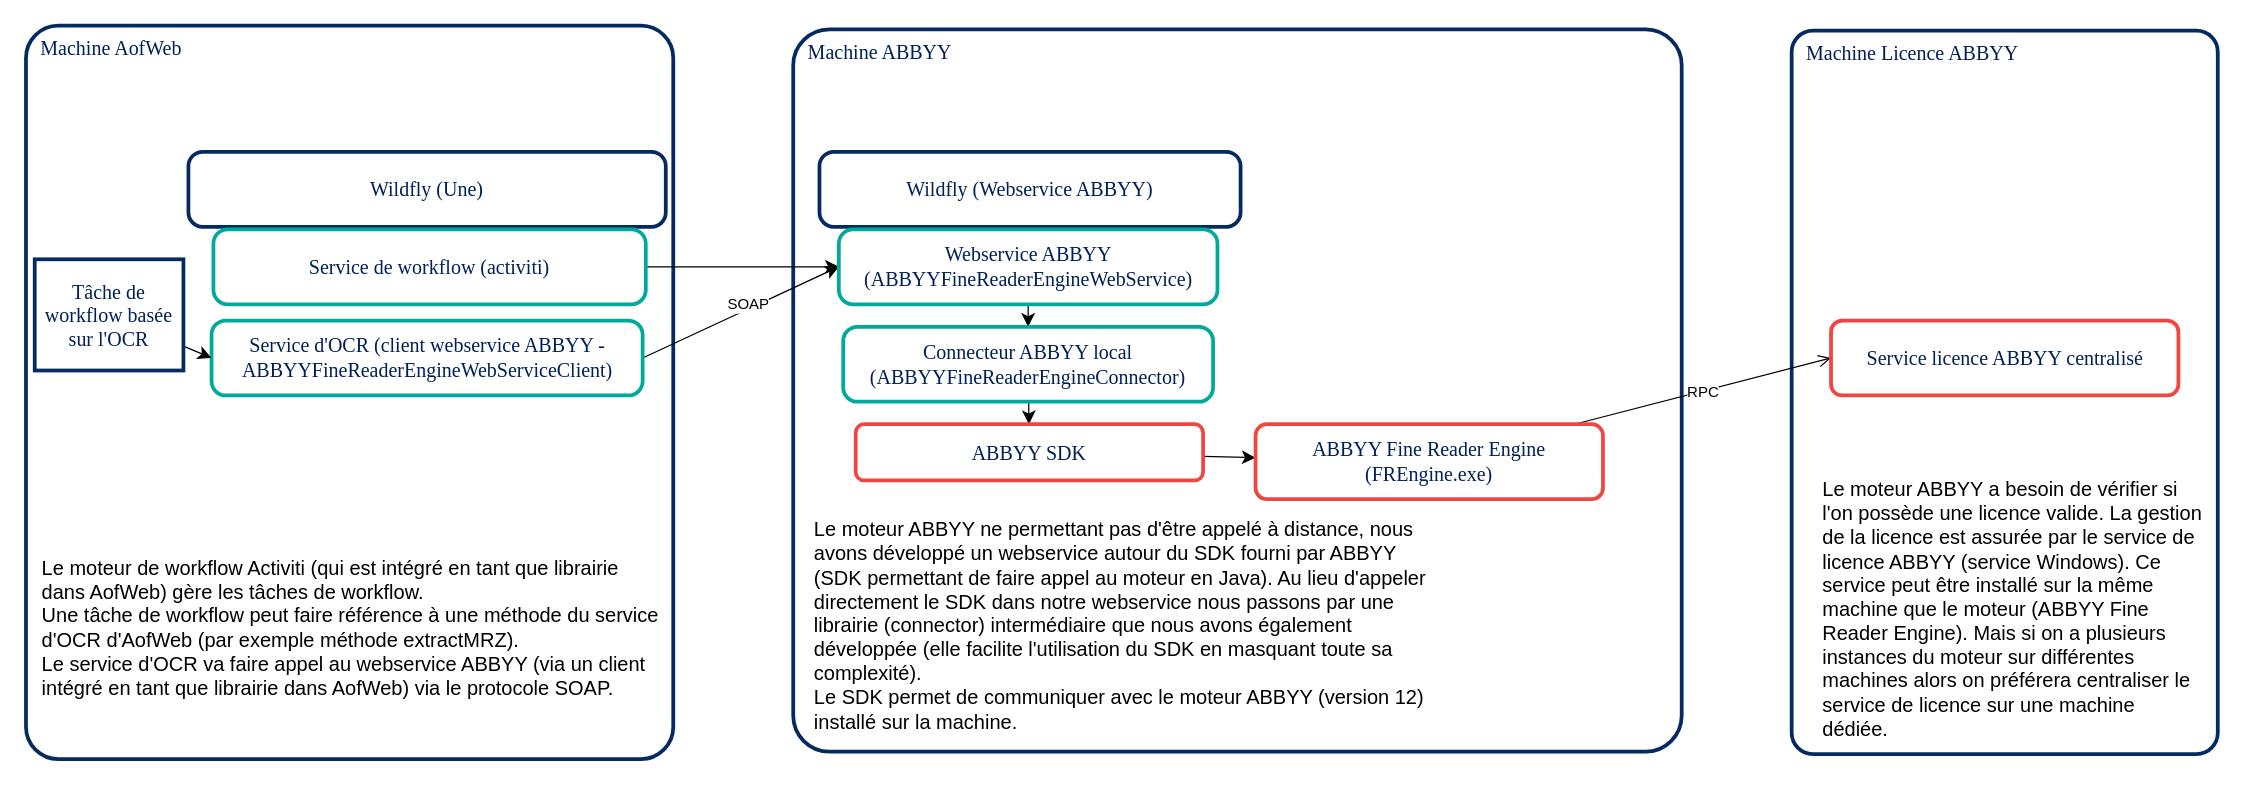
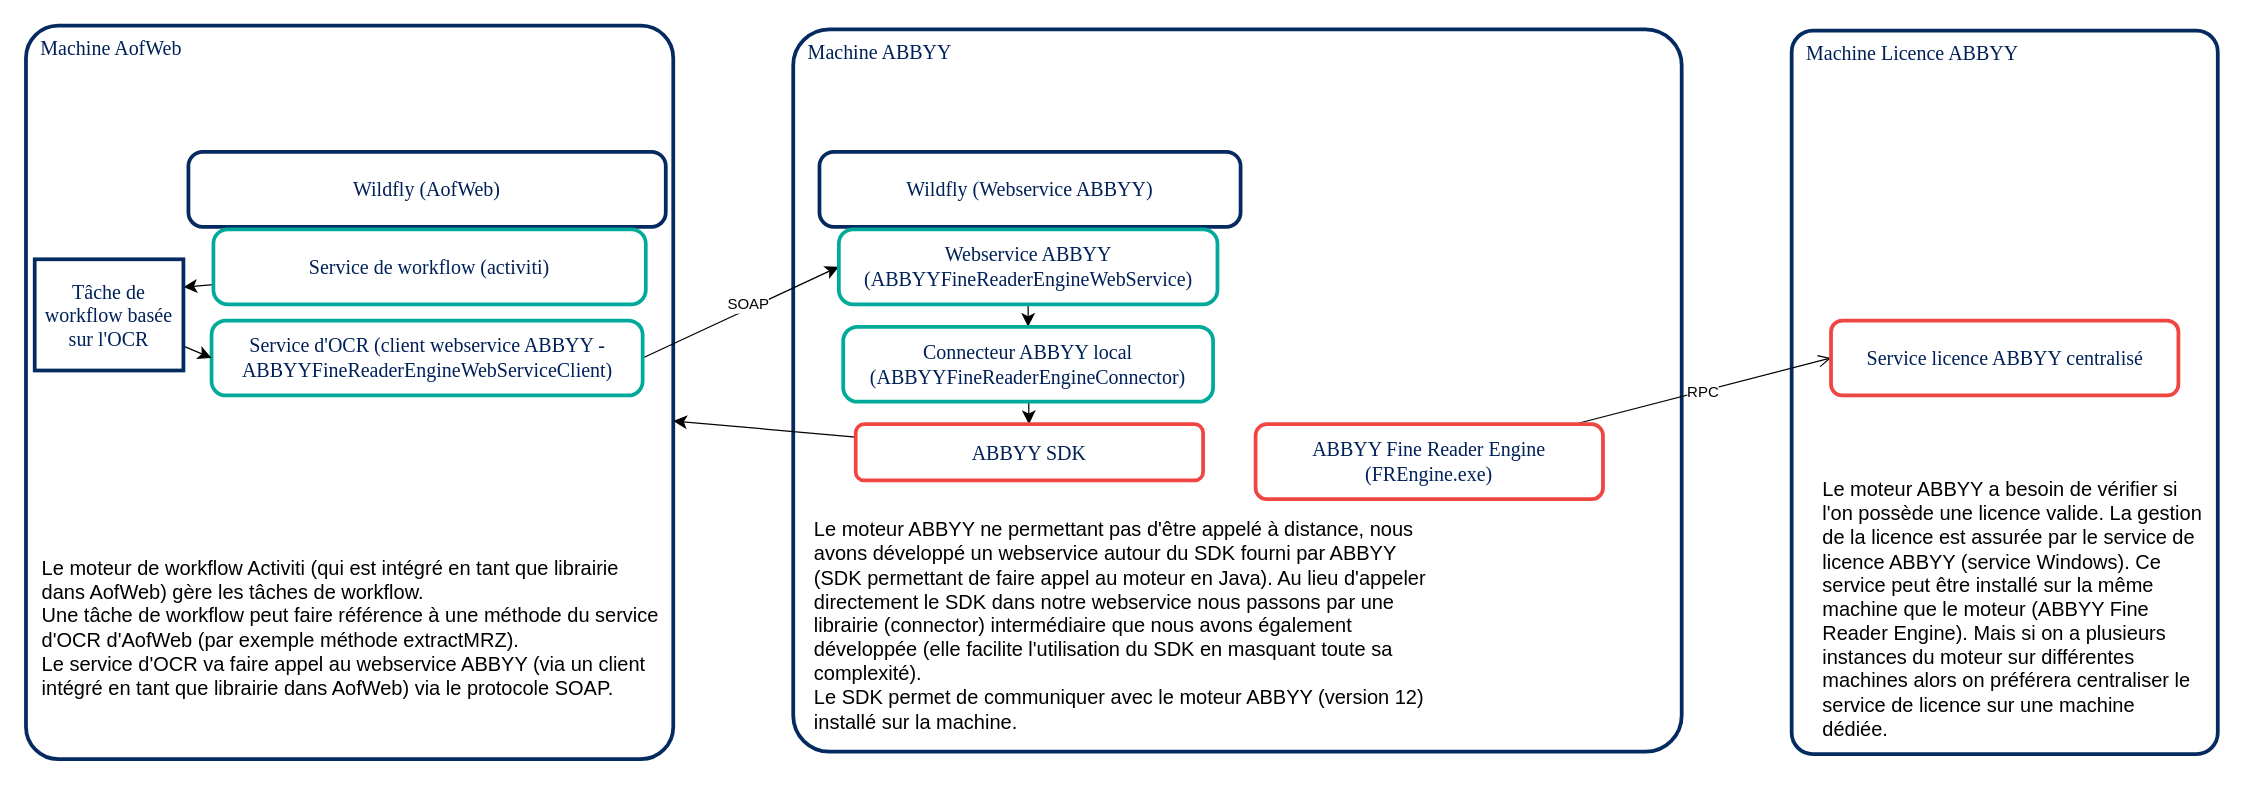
node "Wildfly (Une)": label "Wildfly (Une)" -> "Wildfly (AofWeb)"
edge "Service de workflow (activiti)" -> "Webservice ABBYY (ABBYYFineReaderEngineWebService)": now "Service de workflow (activiti)" -> "Tâche de workflow basée sur l'OCR"
edge "ABBYY SDK" -> "ABBYY Fine Reader Engine (FREngine.exe)": now "ABBYY SDK" -> "Machine AofWeb"
